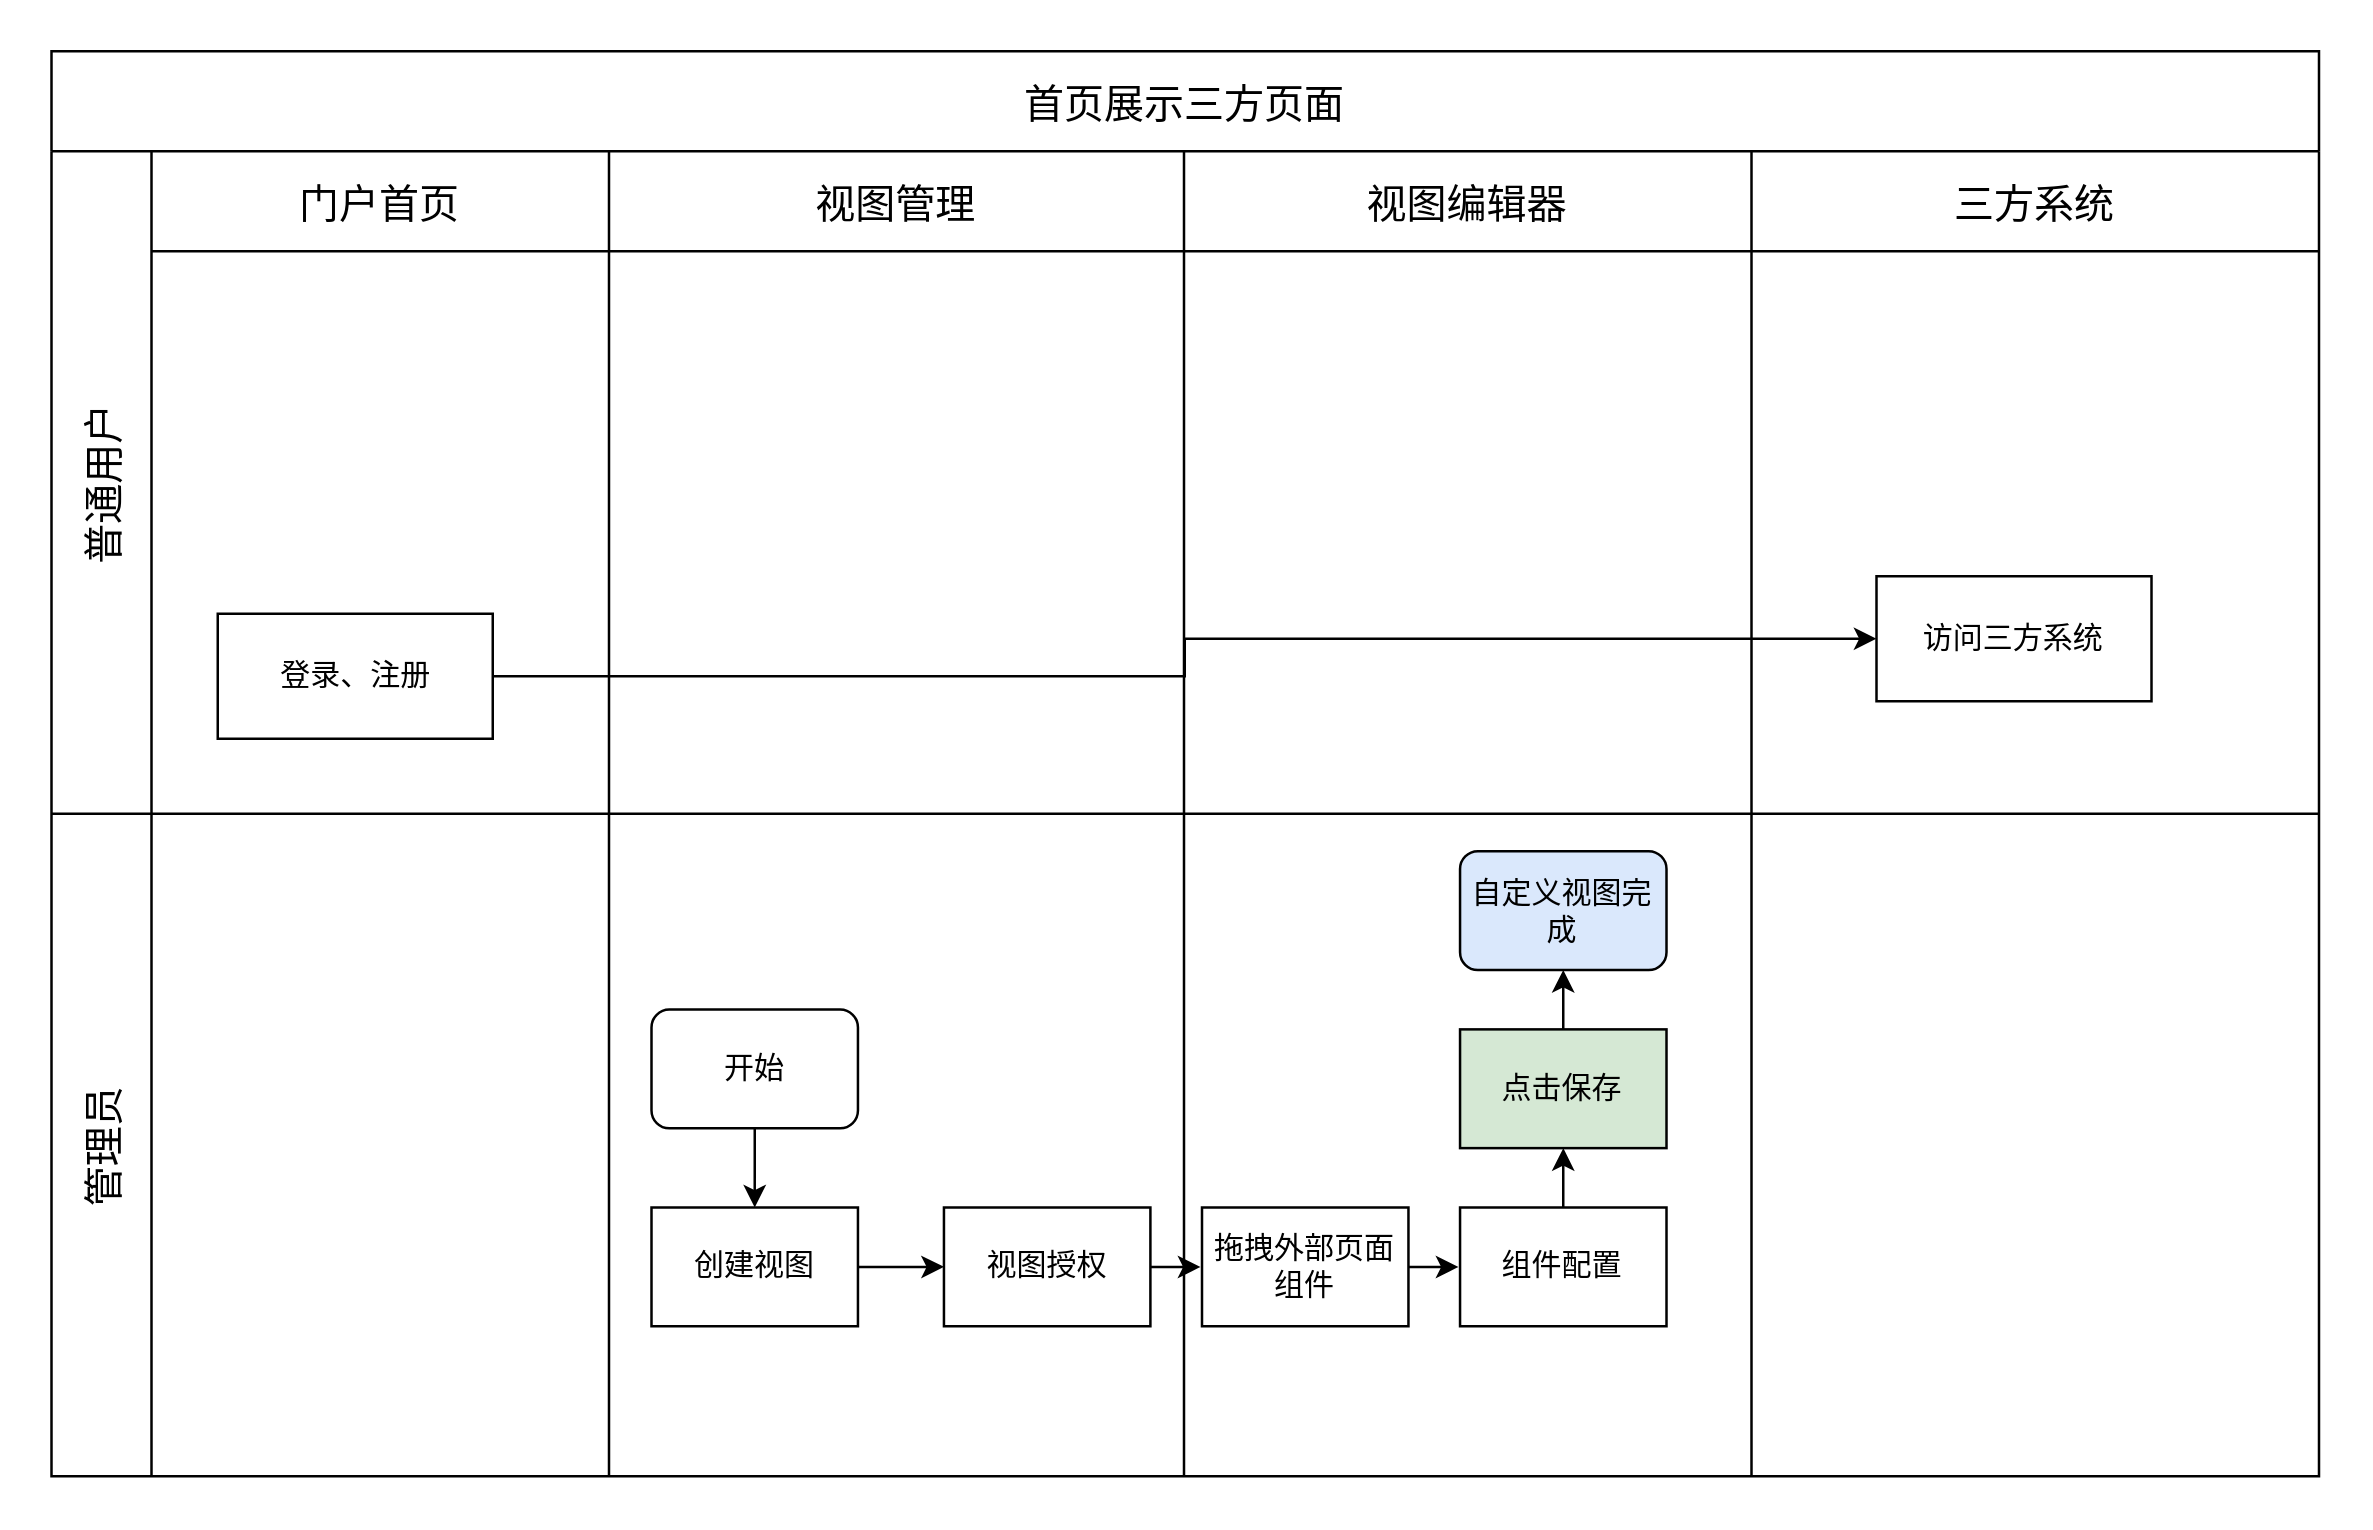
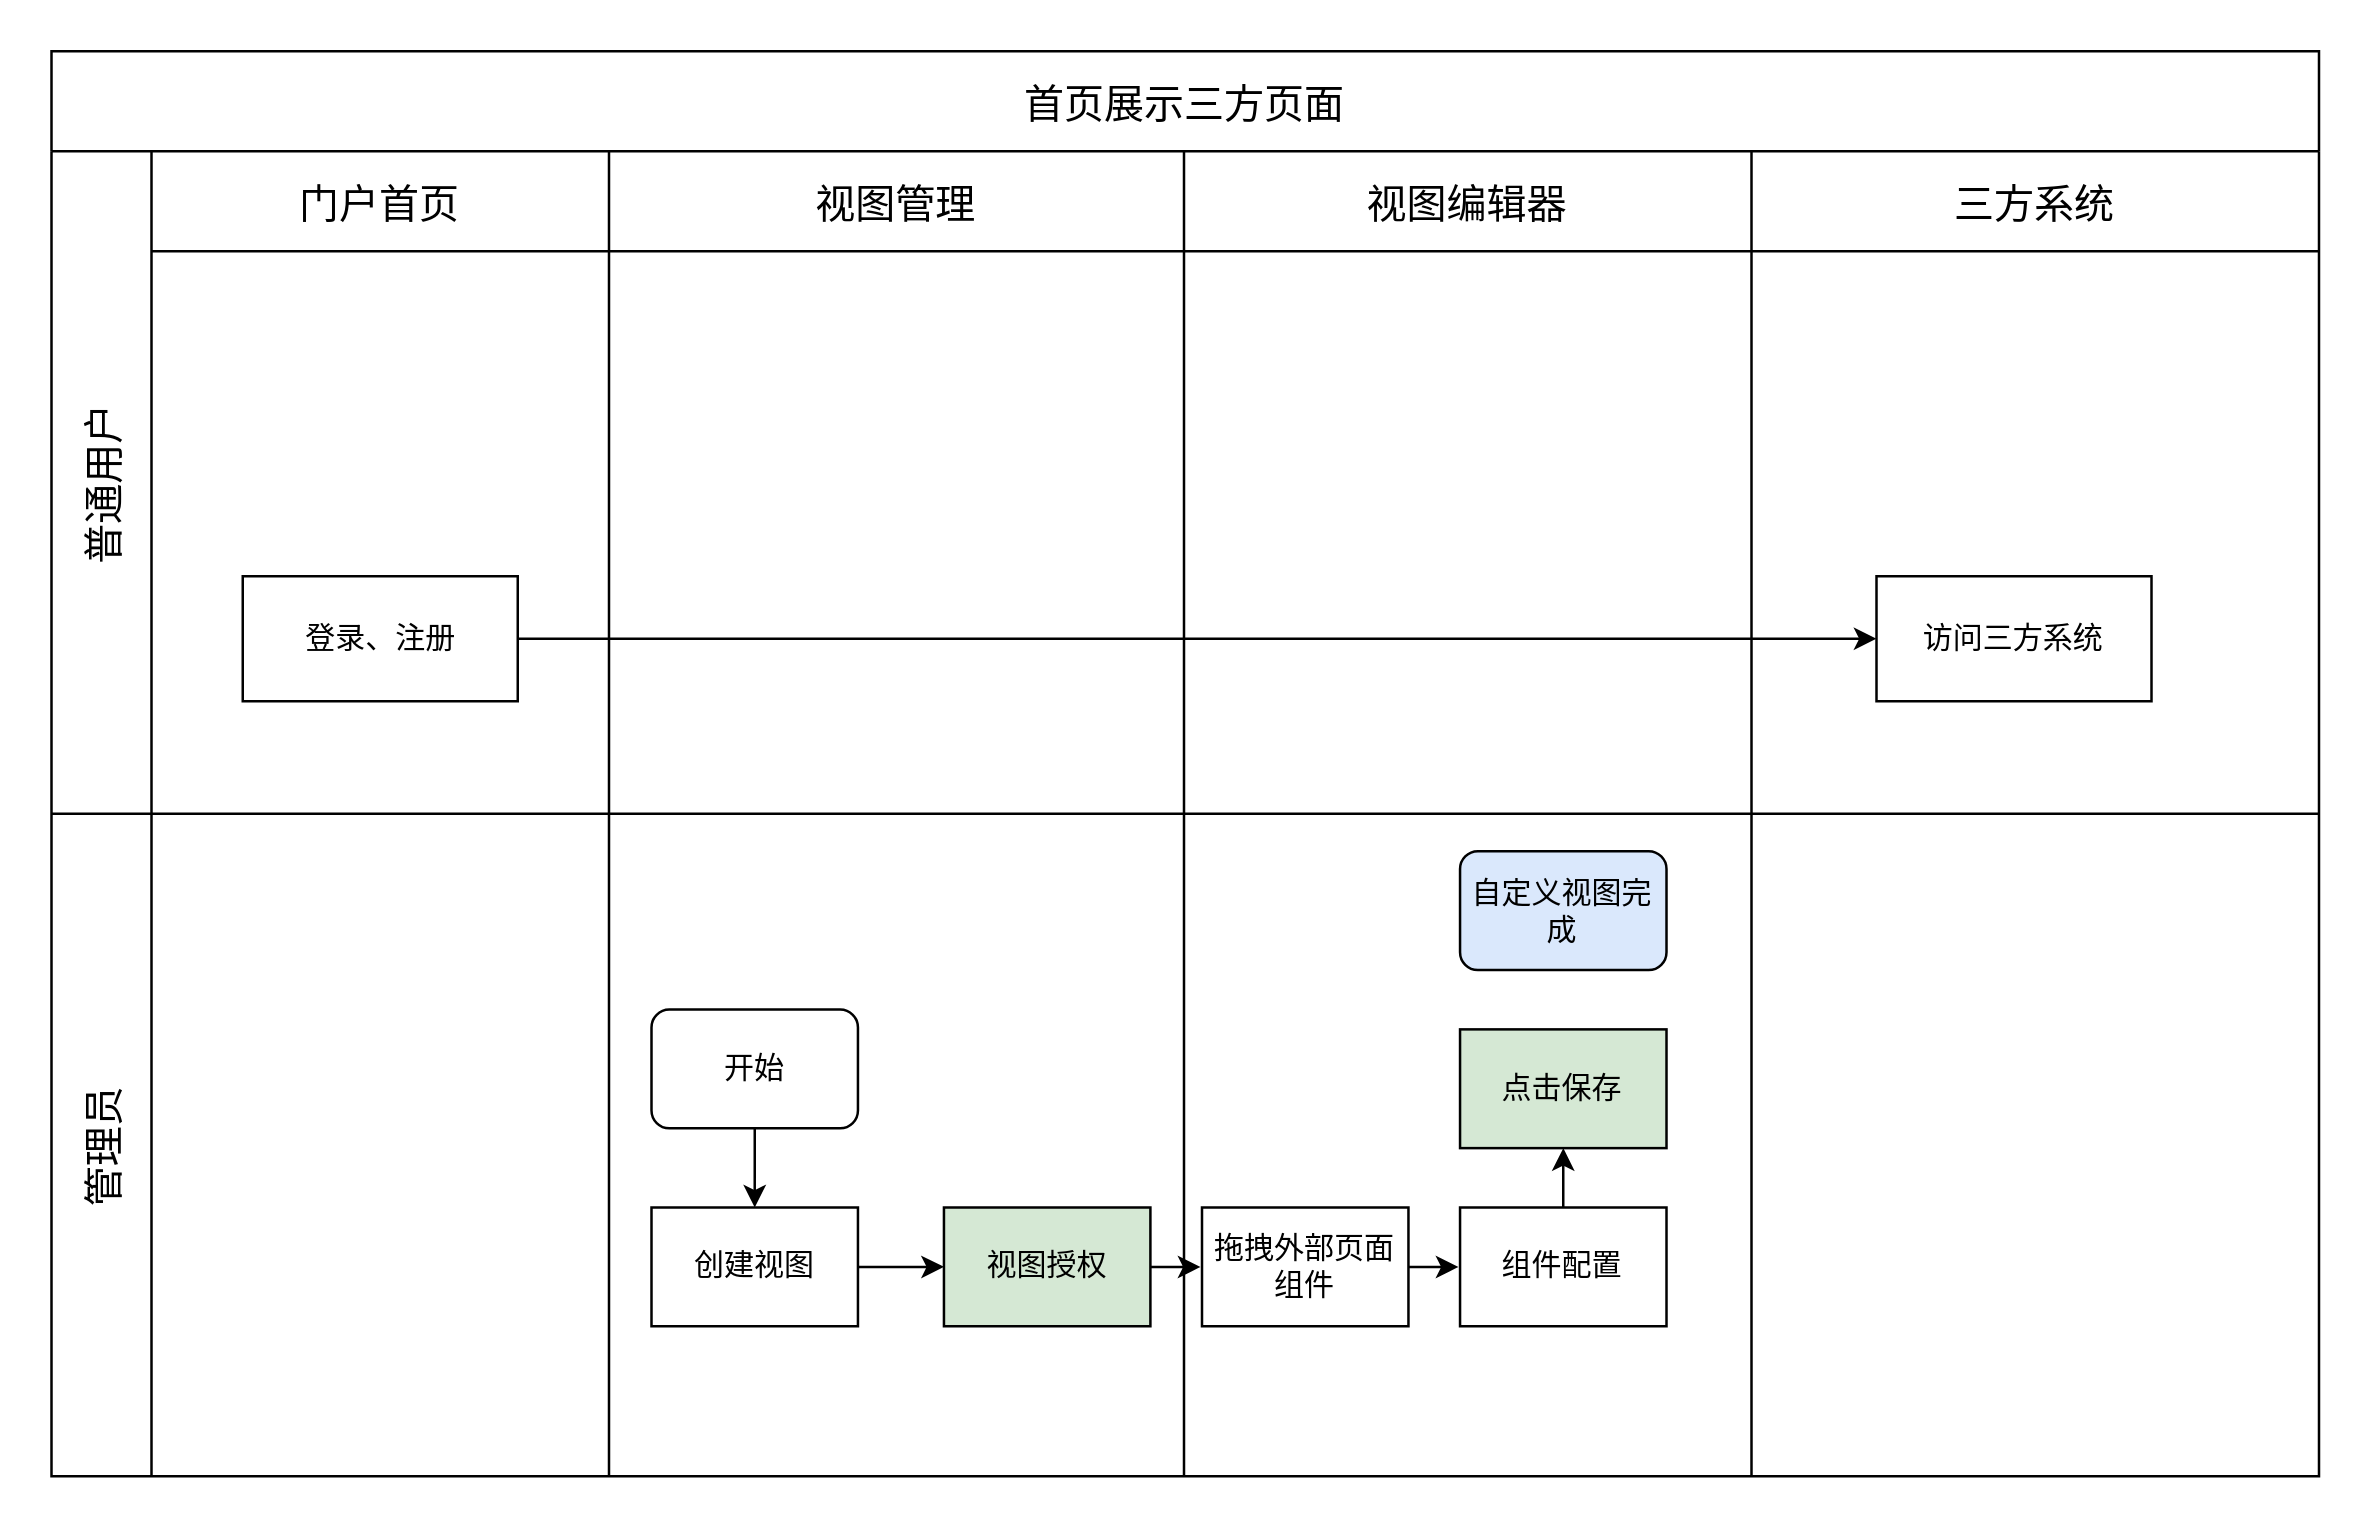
node "登录、注册": moved (355, 676) -> (380, 639)
edge "点击保存" -> "自定义视图完成": removed
node "视图授权": fillcolor #ffffff -> #d5e8d4
